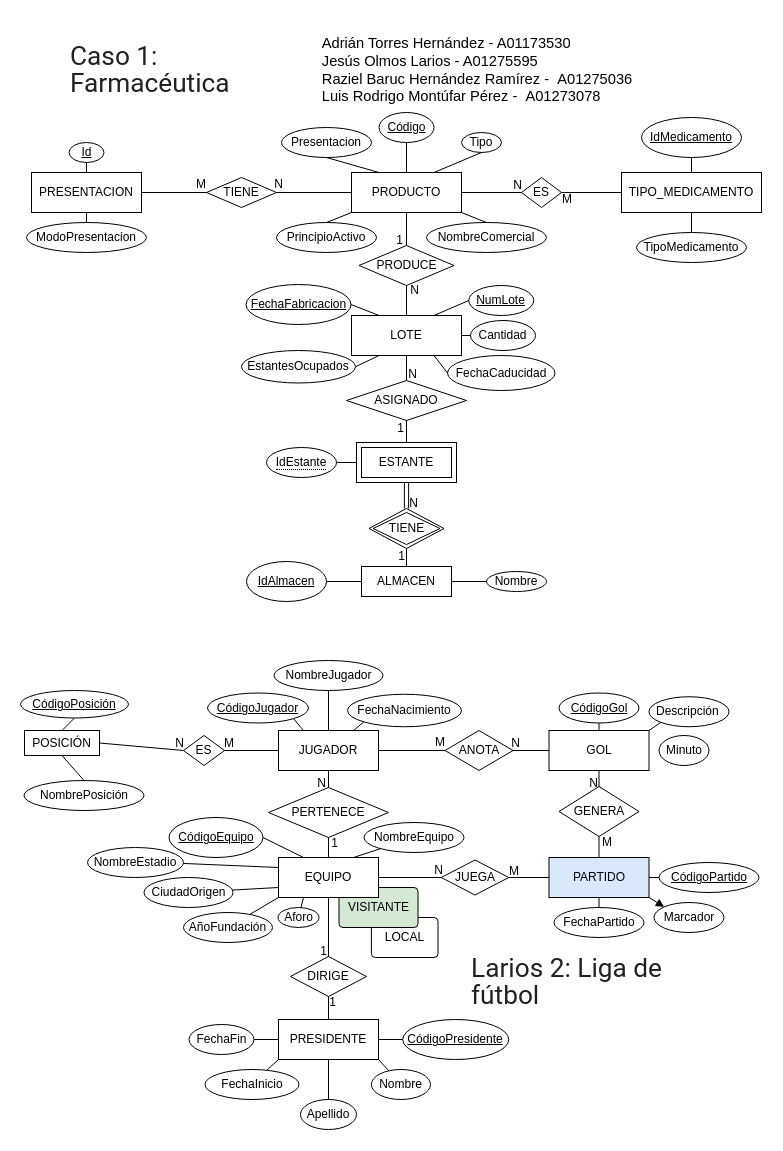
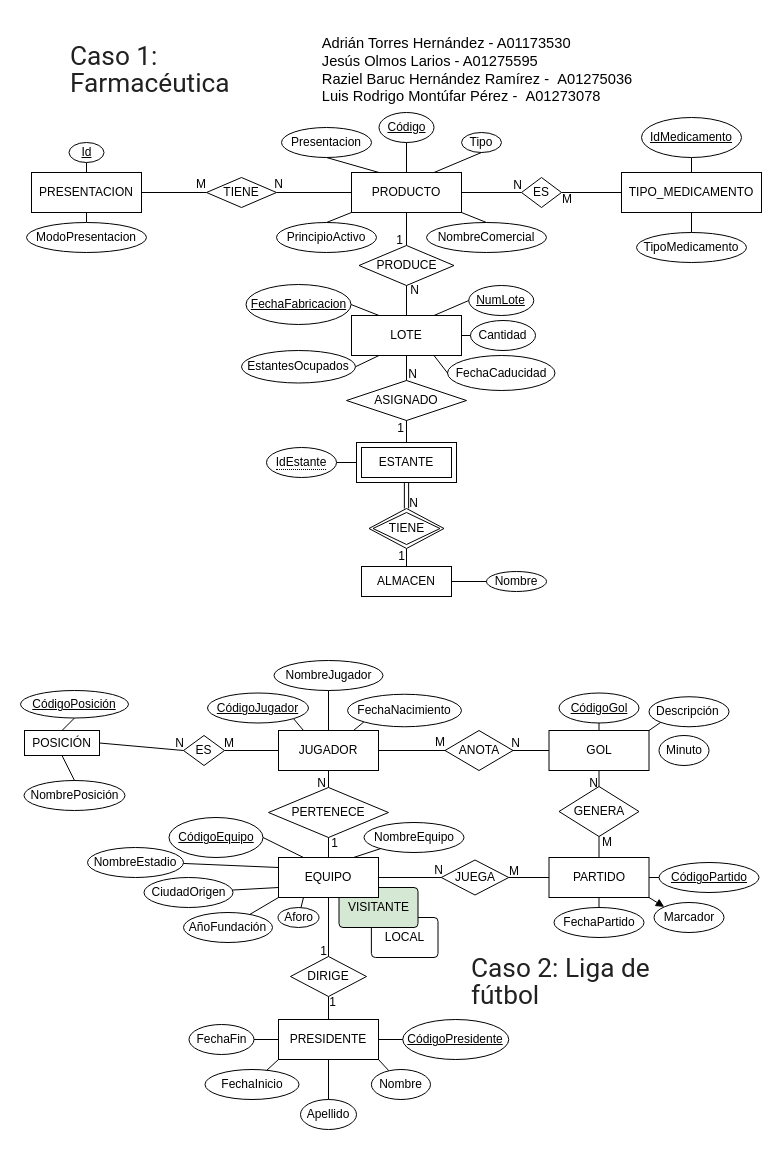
node "IdAlmacen": removed
edge "IdAlmacen" -- "ALMACEN": removed
node "NombrePosición": size 120x30 -> 101x30
node "PARTIDO": fillcolor #dae8fc -> #ffffff
node "Larios 2: Liga de fútbol": label "Larios 2: Liga de fútbol" -> "Caso 2: Liga de fútbol"
